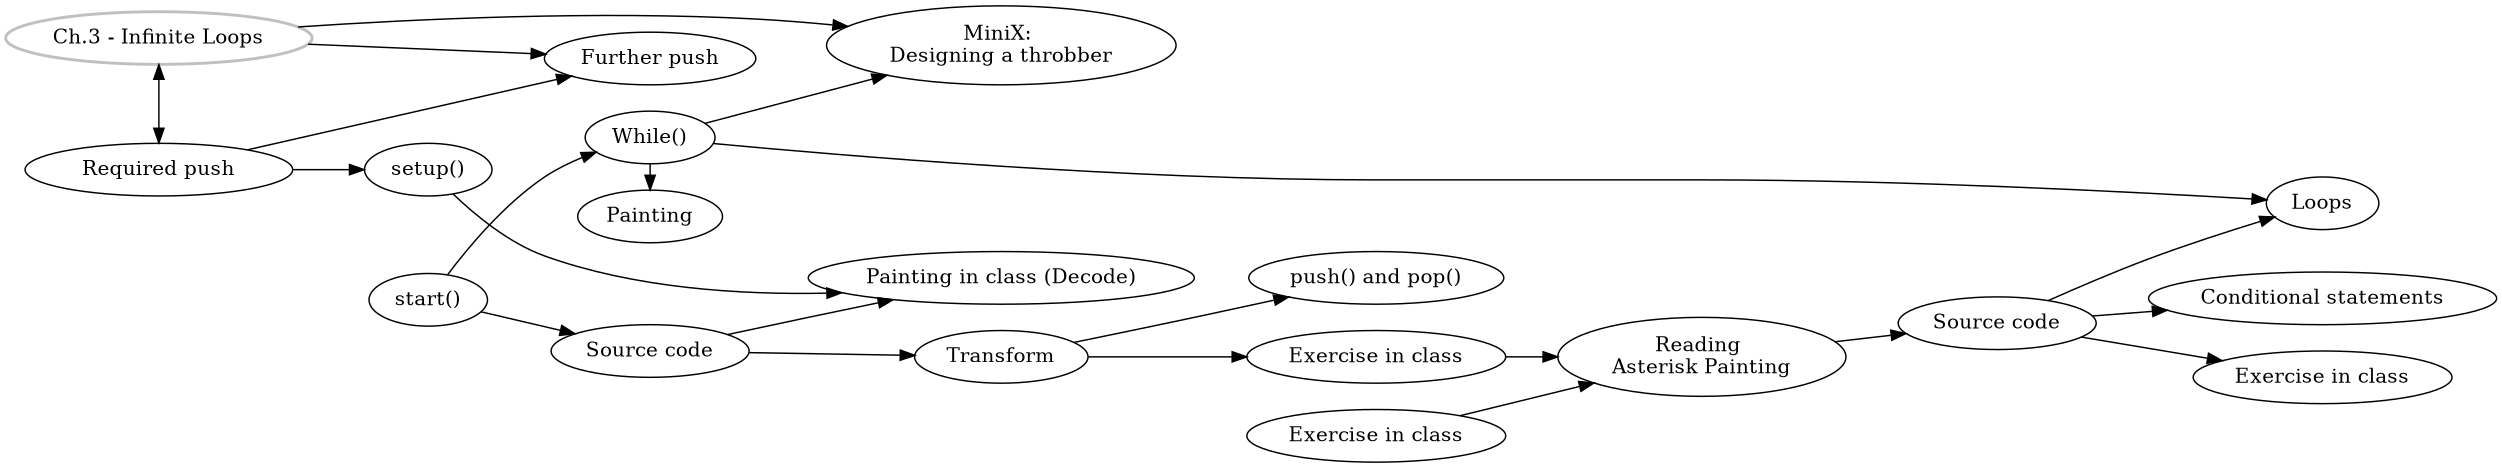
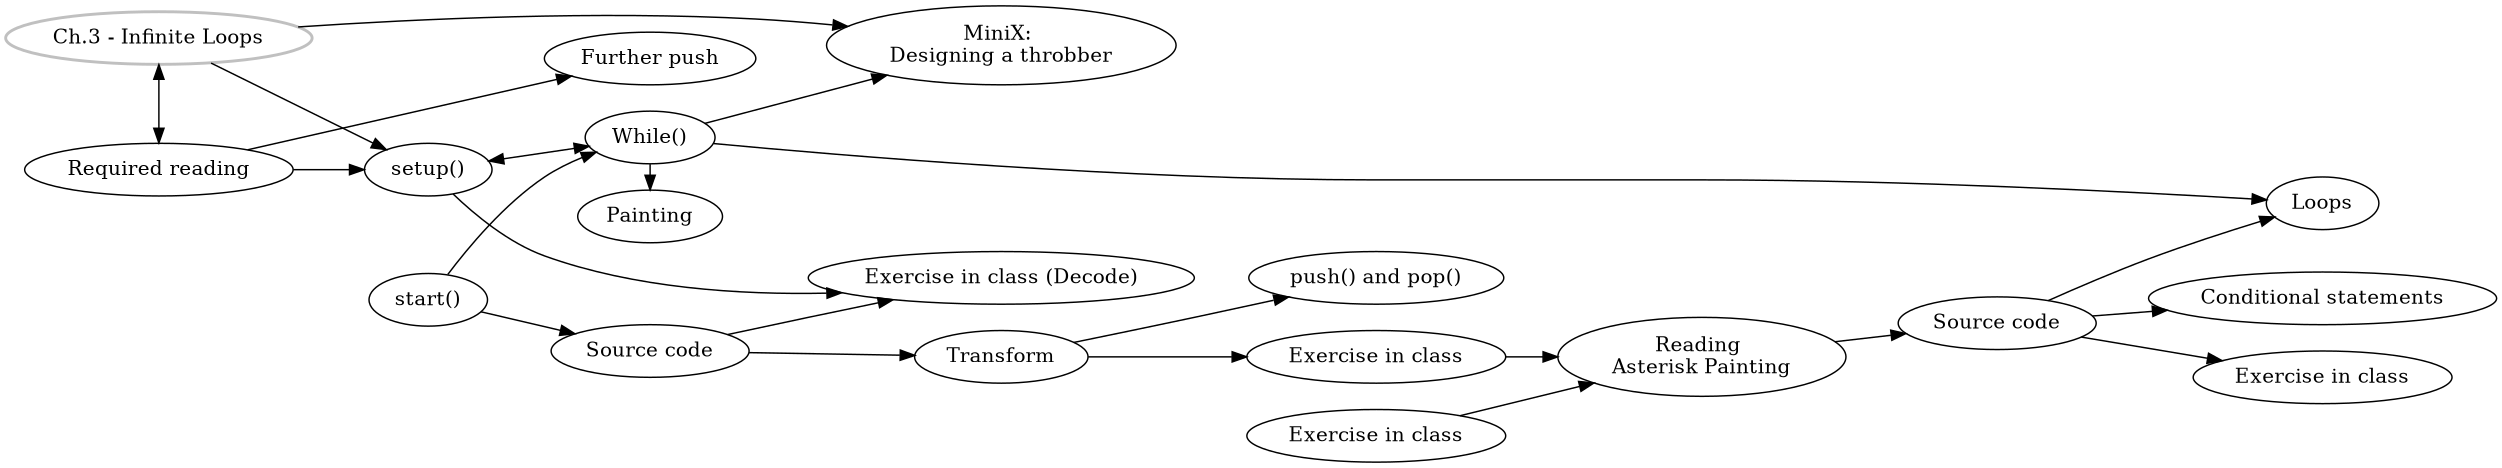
edge "Ch.3 - Infinite Loops" -> "Further push": now "Ch.3 - Infinite Loops" -> "setup()"
edge "While()" -- "setup()": added
node "Required push": label "Required push" -> "Required reading"
node "Painting in class (Decode)": label "Painting in class (Decode)" -> "Exercise in class (Decode)"
